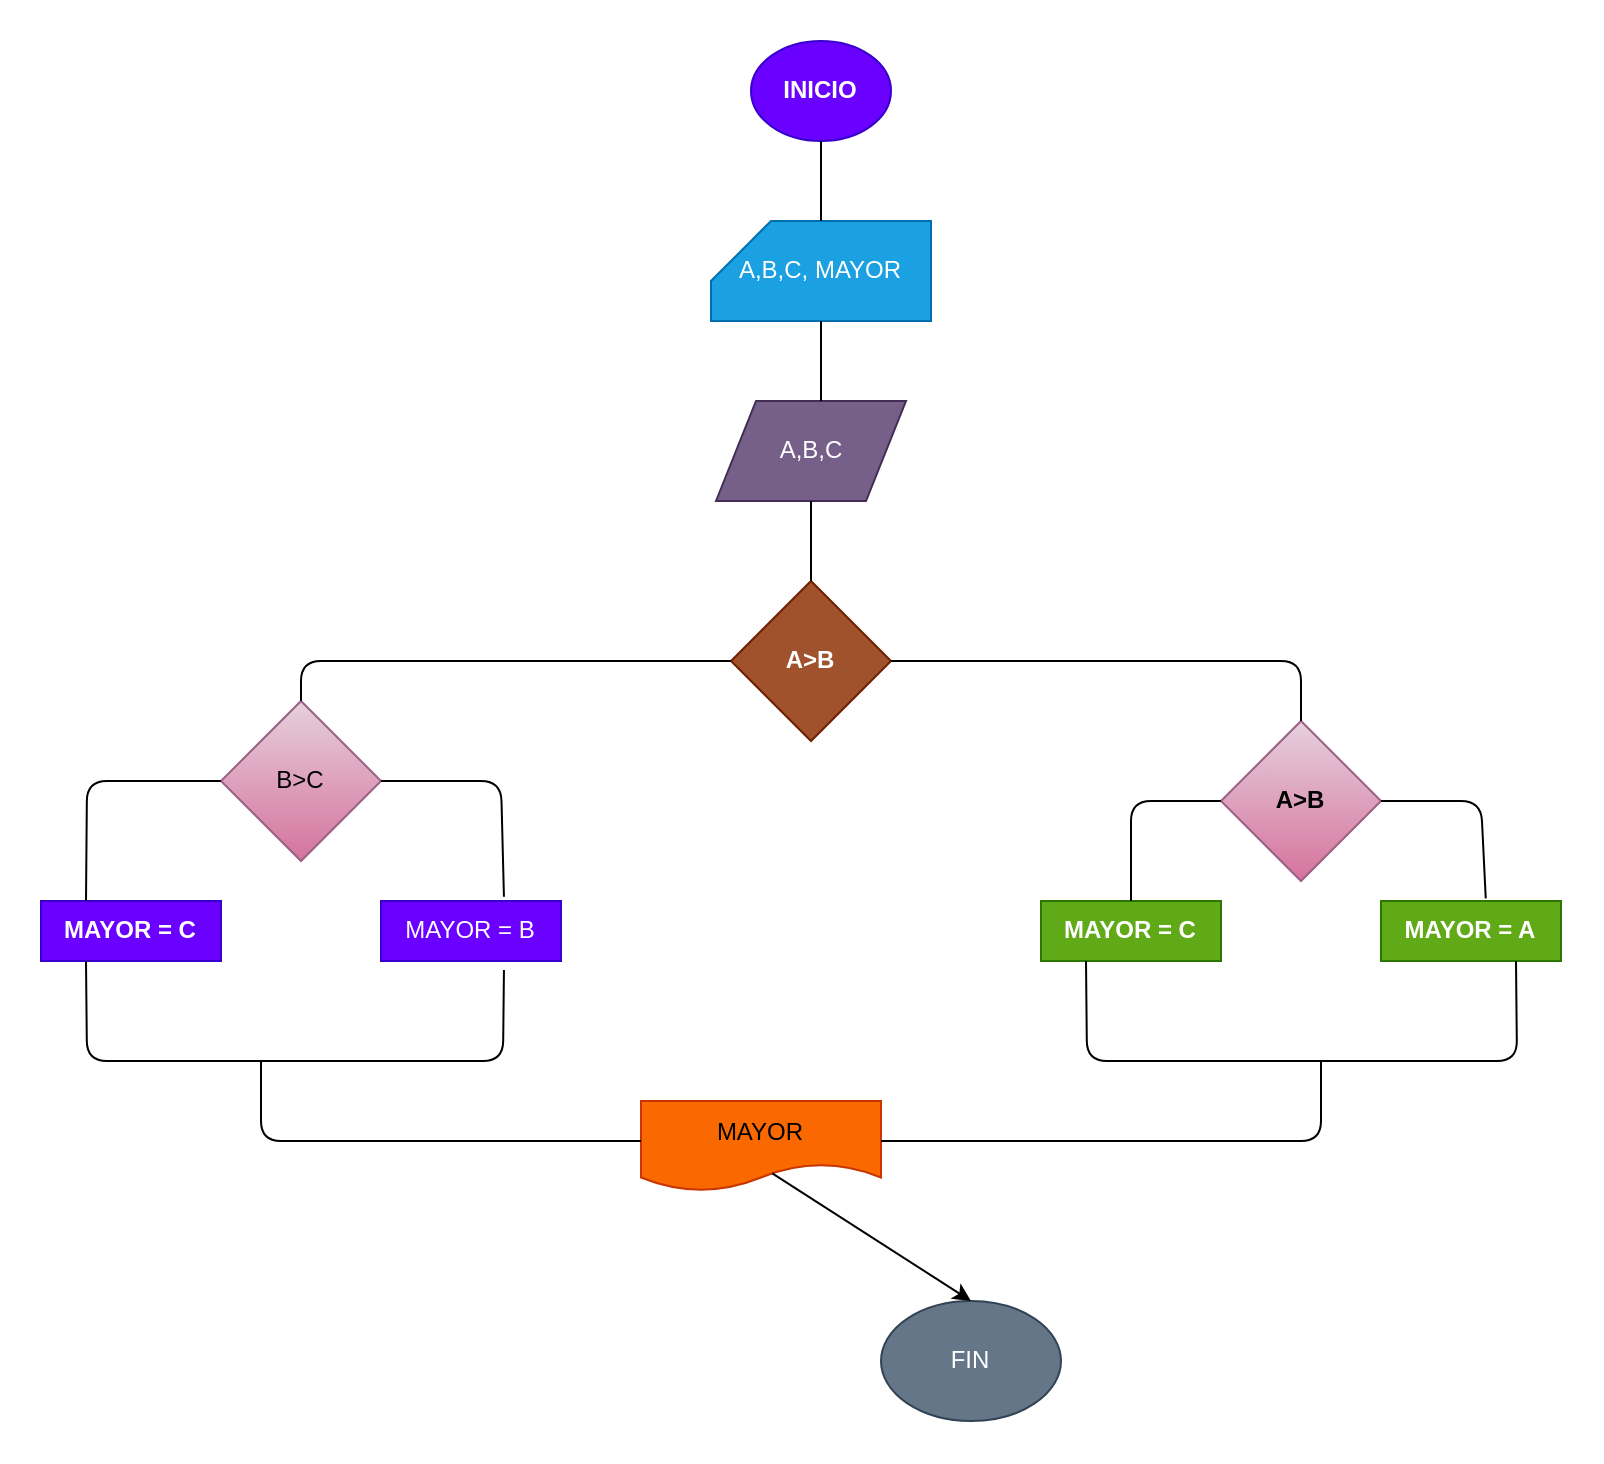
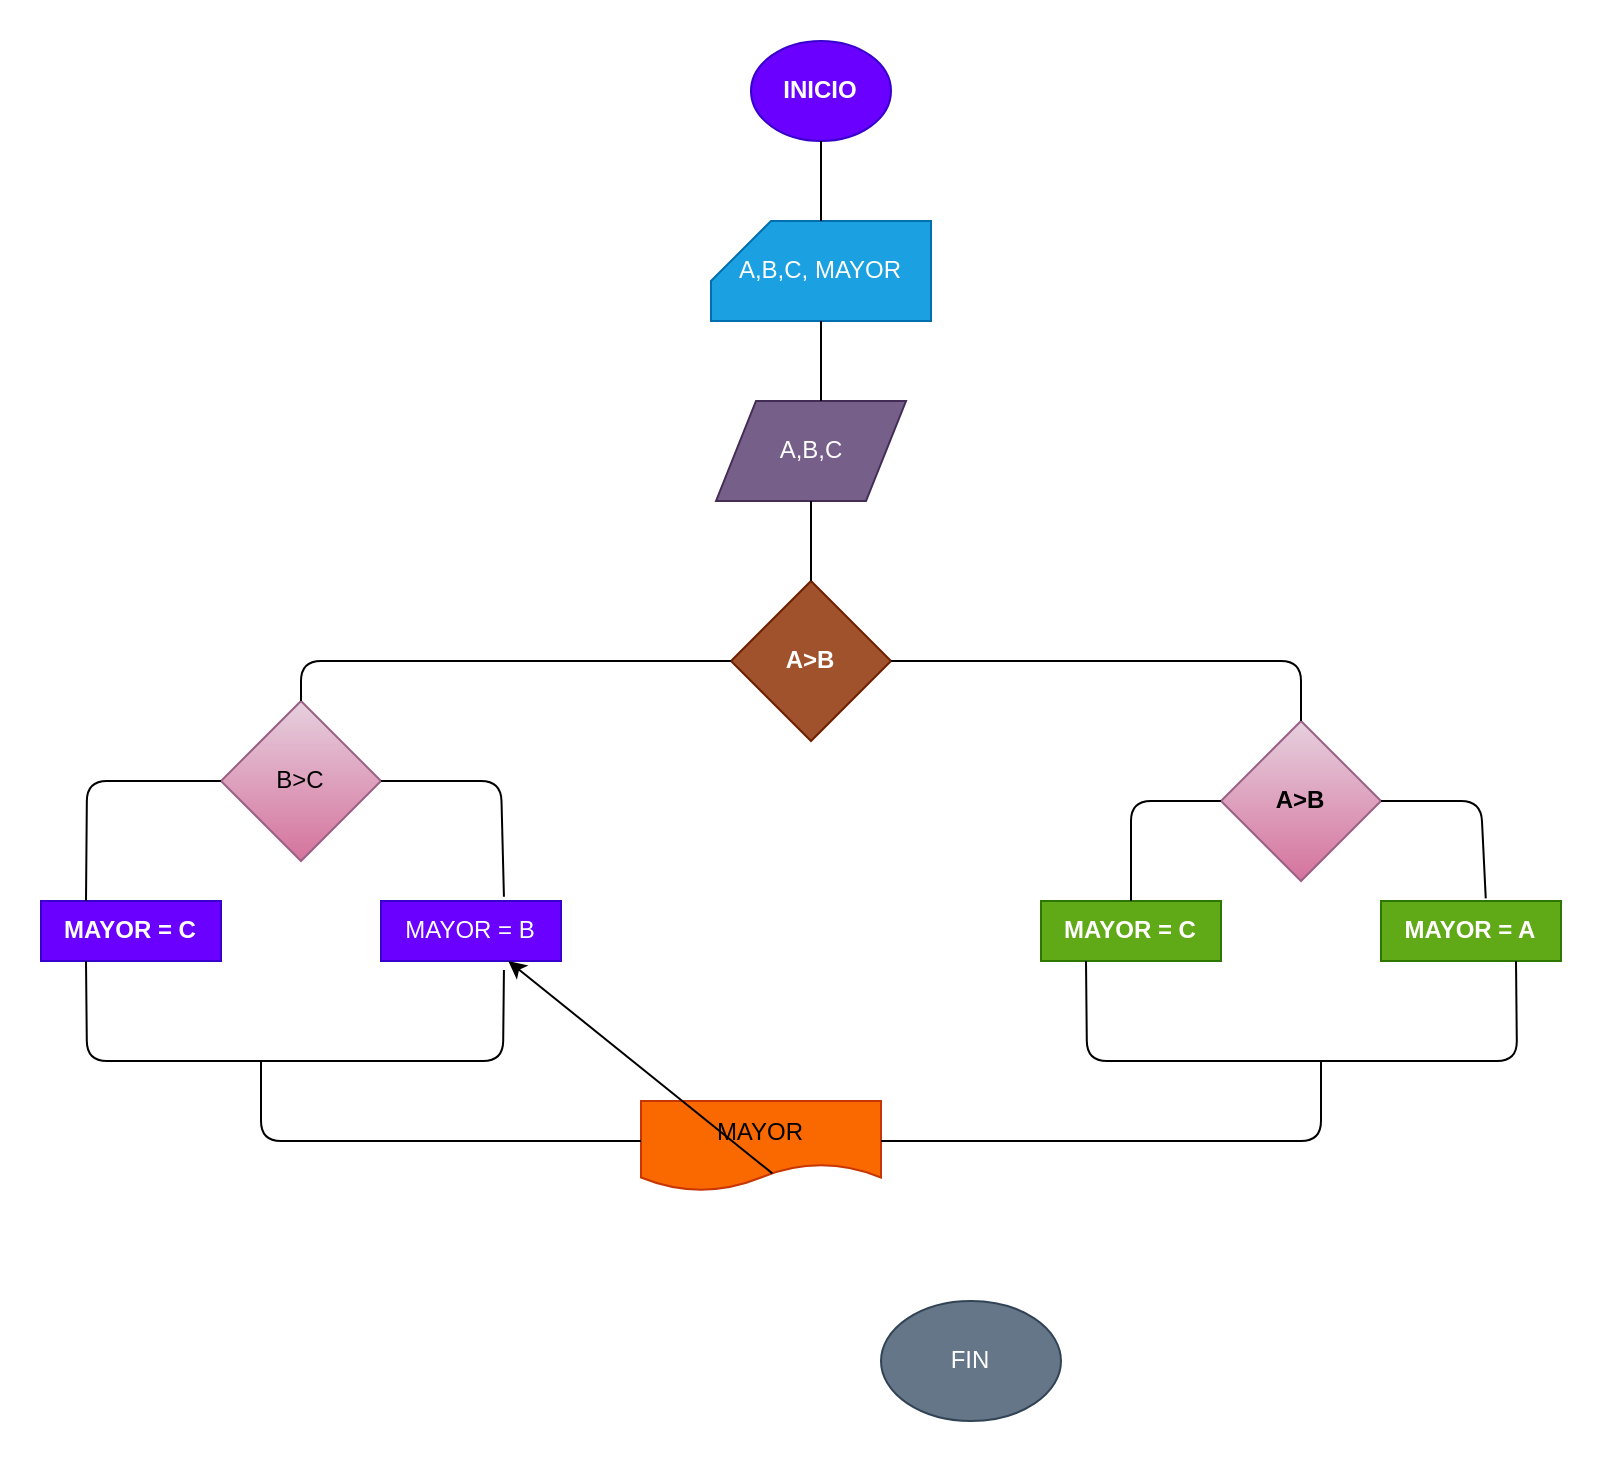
edge "MAYOR" -> "FIN": now "MAYOR" -> "MAYOR = B"
